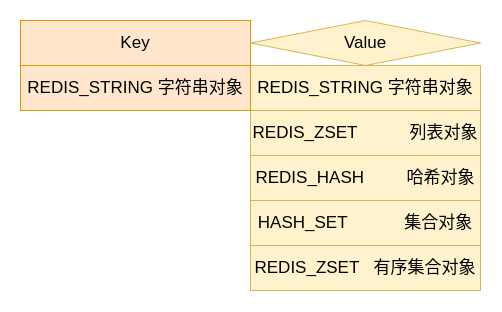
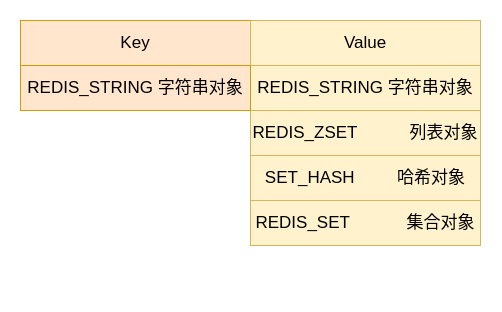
node "Value": shape diamond -> rectangle
node "REDIS_HASH 哈希对象": label "REDIS_HASH 哈希对象" -> "SET_HASH 哈希对象"
node "HASH_SET 集合对象": label "HASH_SET 集合对象" -> "REDIS_SET 集合对象"
node "REDIS_ZSET 有序集合对象": removed
